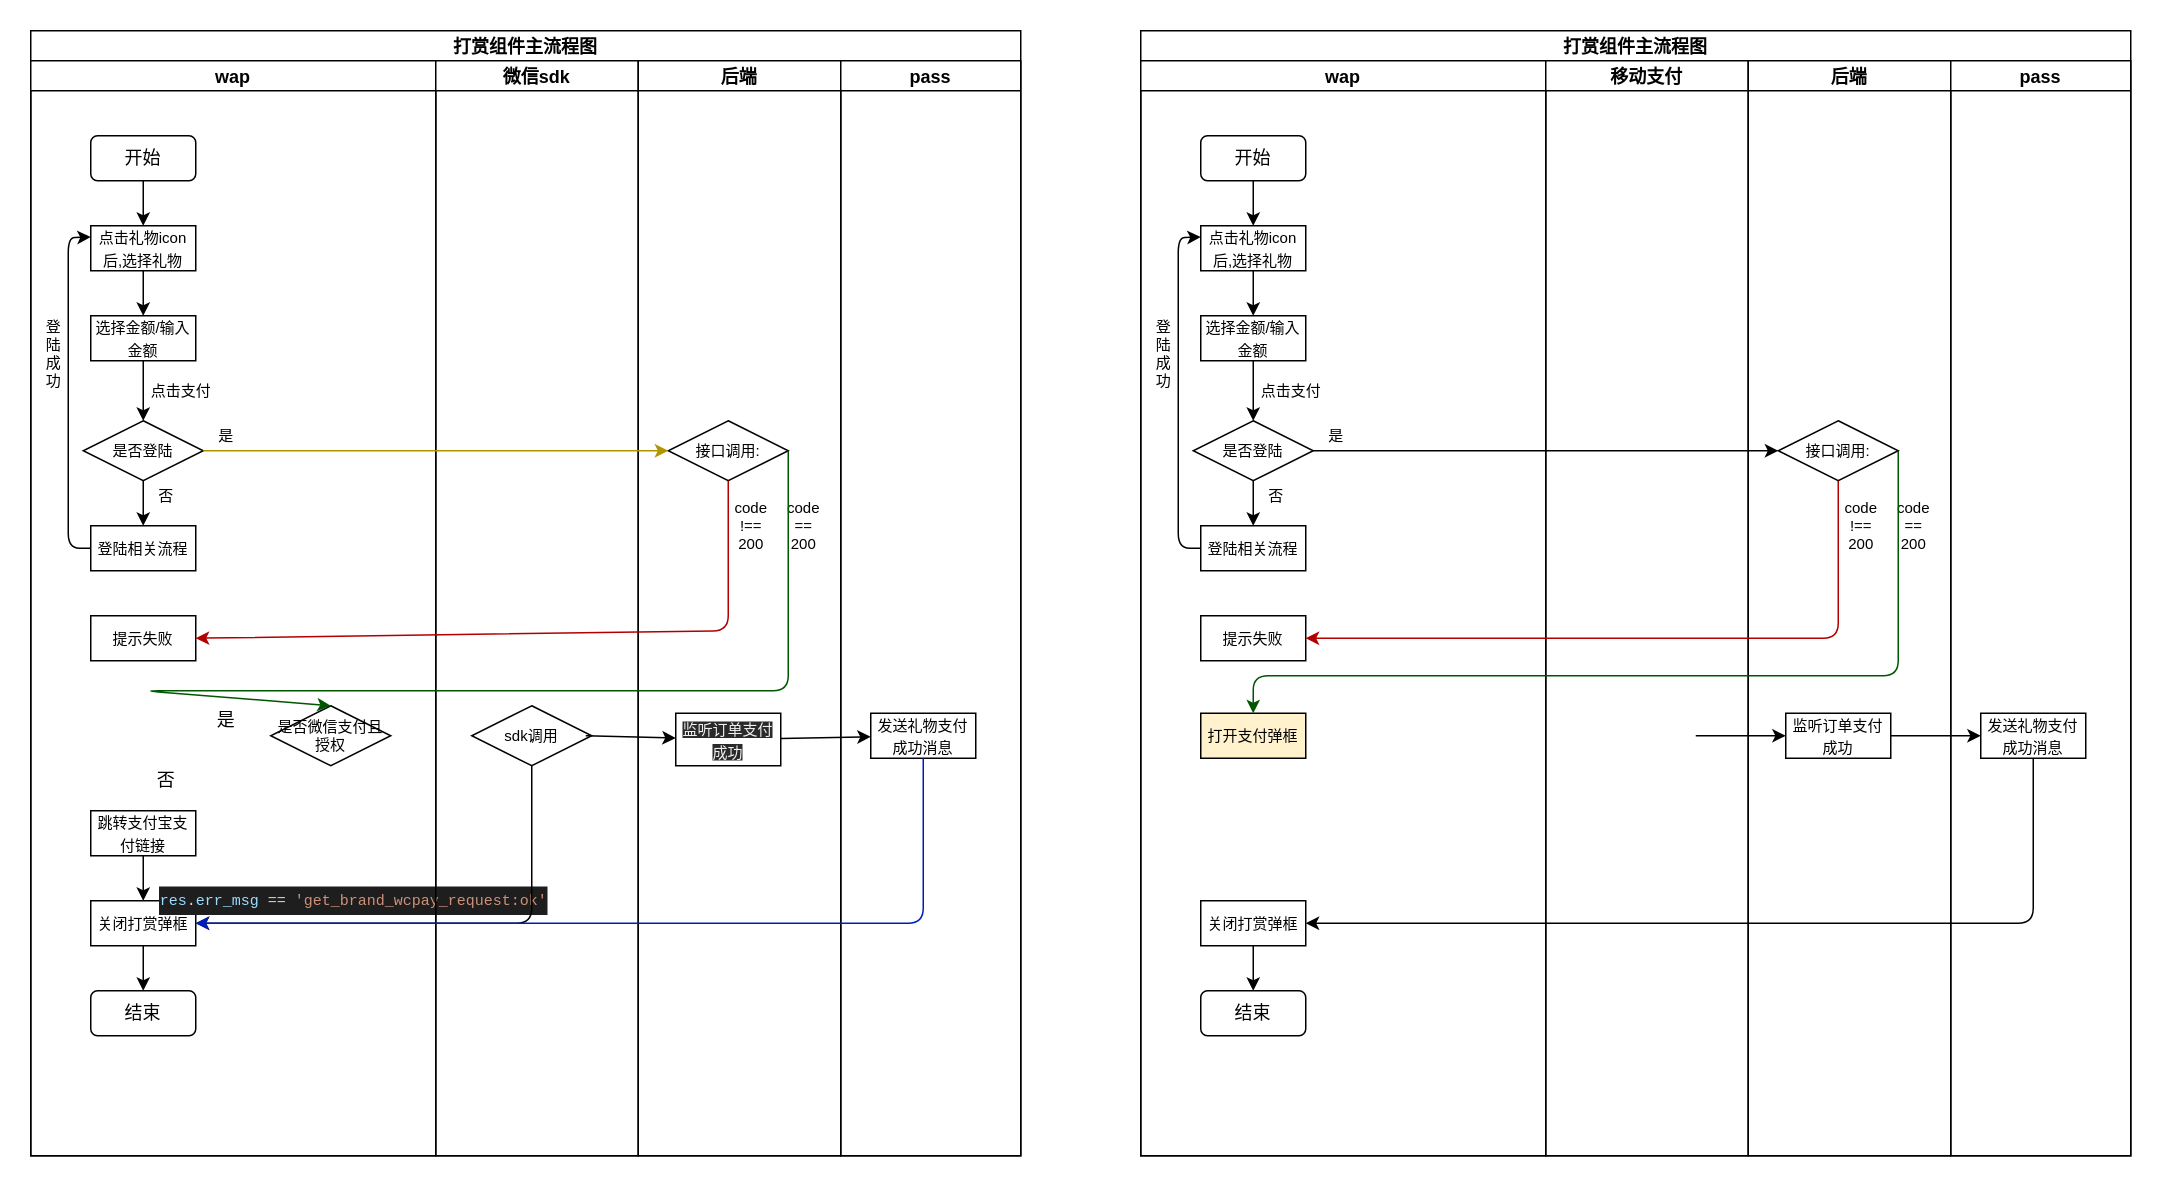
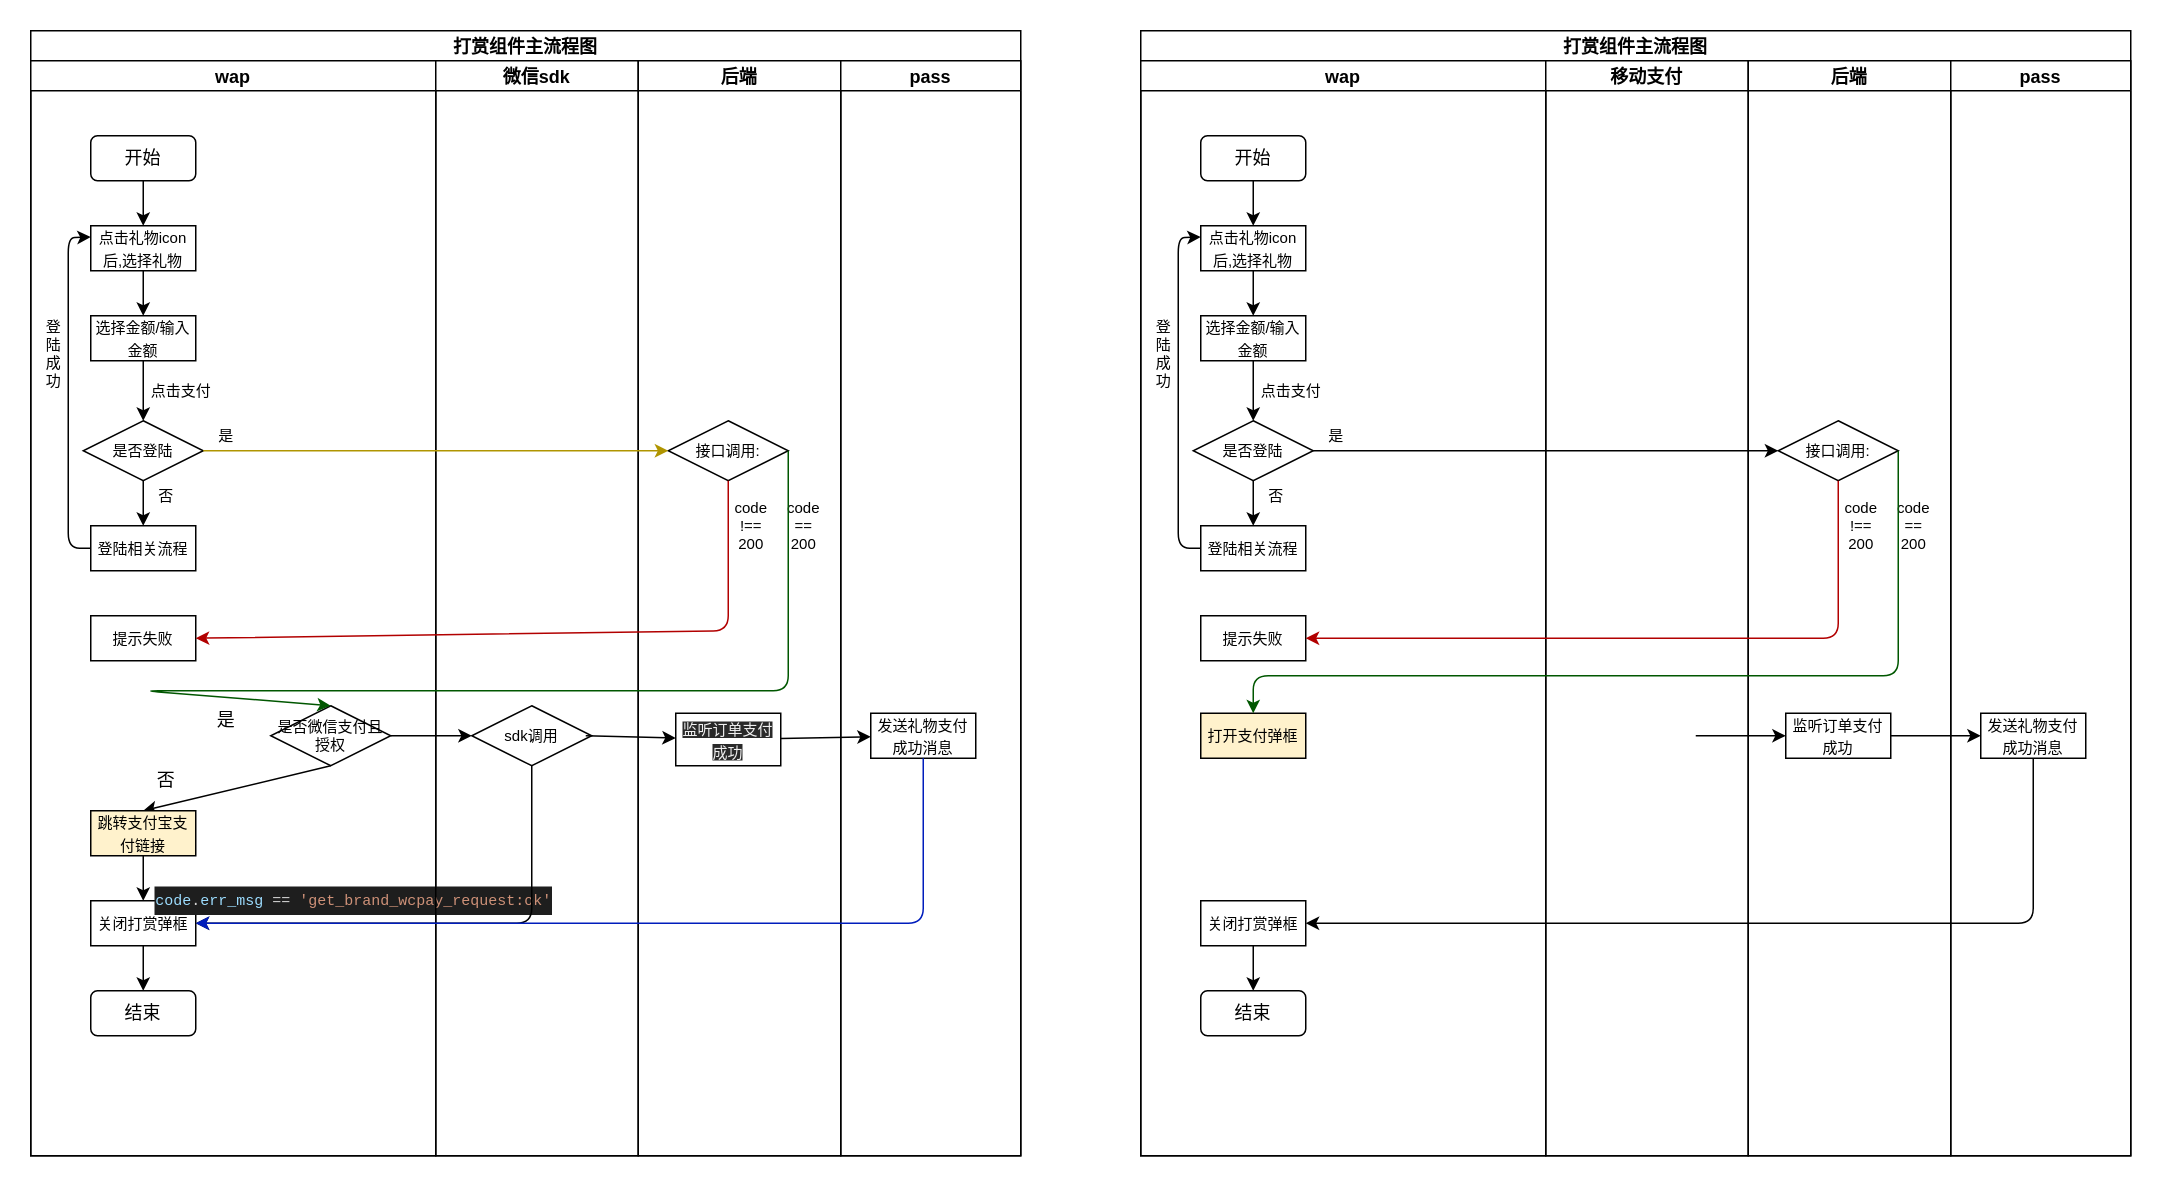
edge "是否微信支付且授权" -> "sdk调用": added
edge "是否微信支付且授权" -> "跳转支付宝支付链接": added
node "跳转支付宝支付链接": fillcolor #ffffff -> #fff2cc
node "res.err_msg == 'get_brand_wcpay_request:ok'": label "res.err_msg == 'get_brand_wcpay_request:ok'" -> "code.err_msg == 'get_brand_wcpay_request:ok'"
